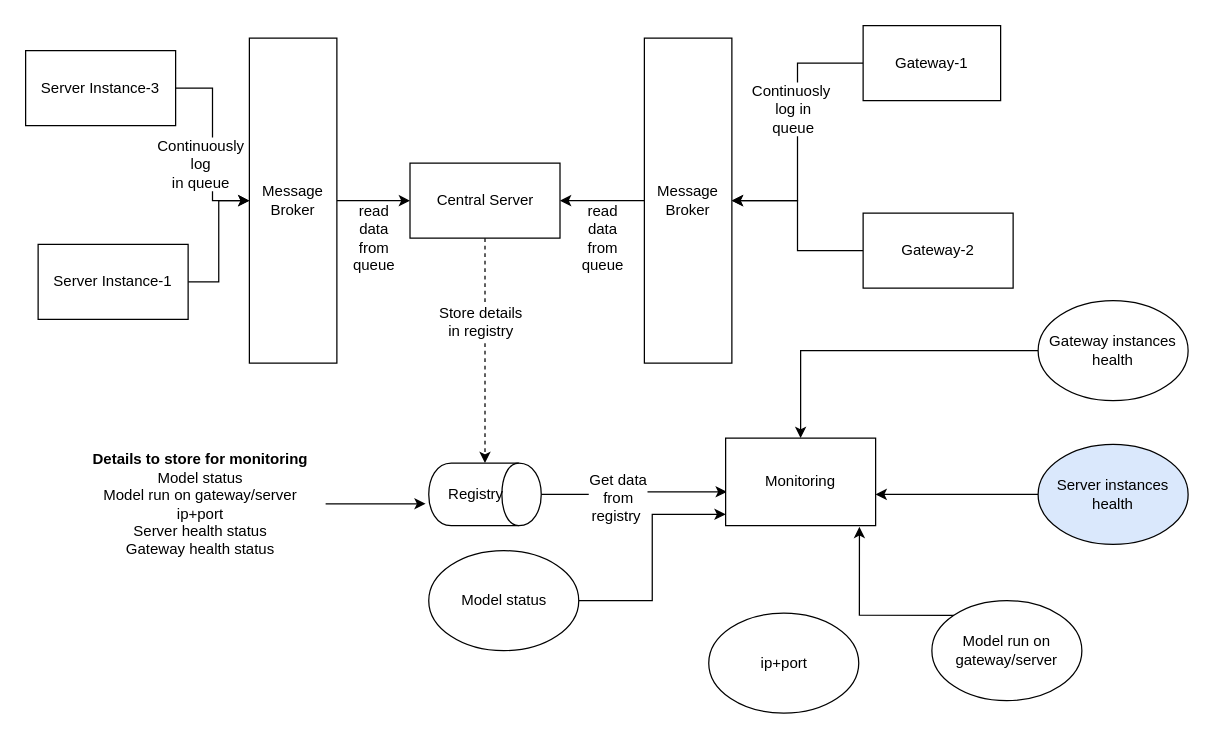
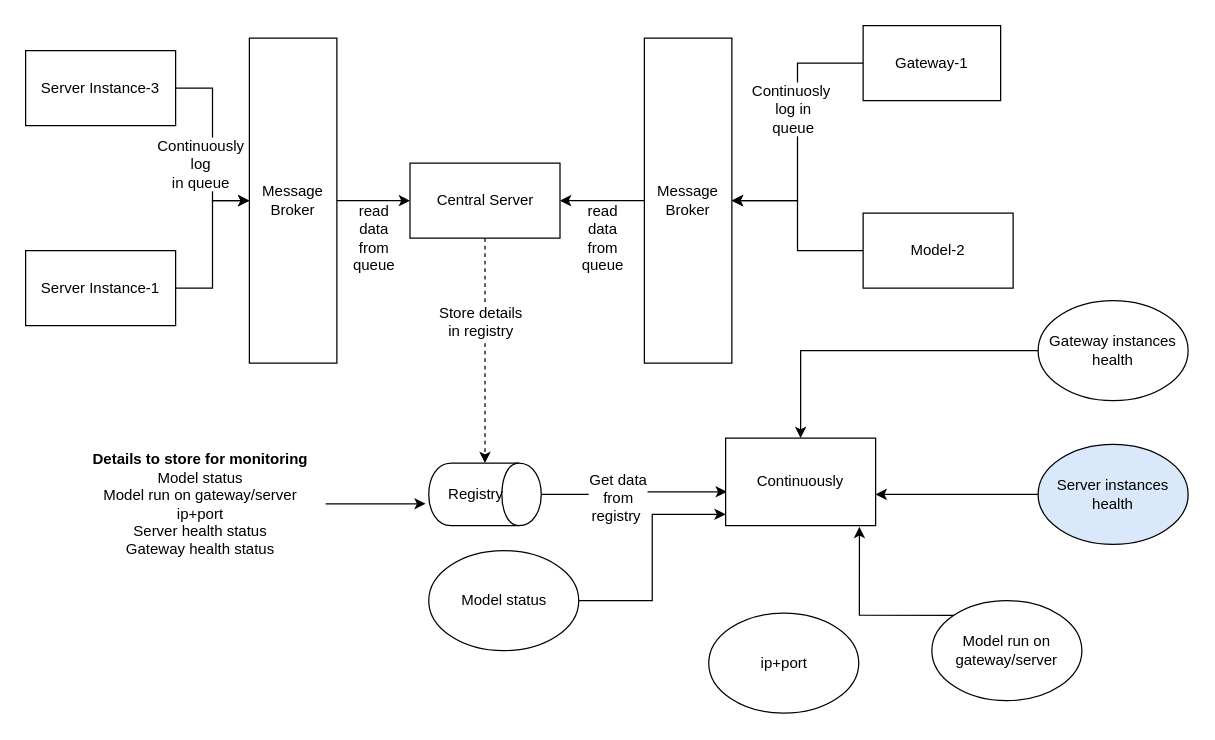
node "Gateway-2": label "Gateway-2" -> "Model-2"
node "Server Instance-1": moved (113, 282) -> (101, 288)
node "Monitoring": label "Monitoring" -> "Continuously"
